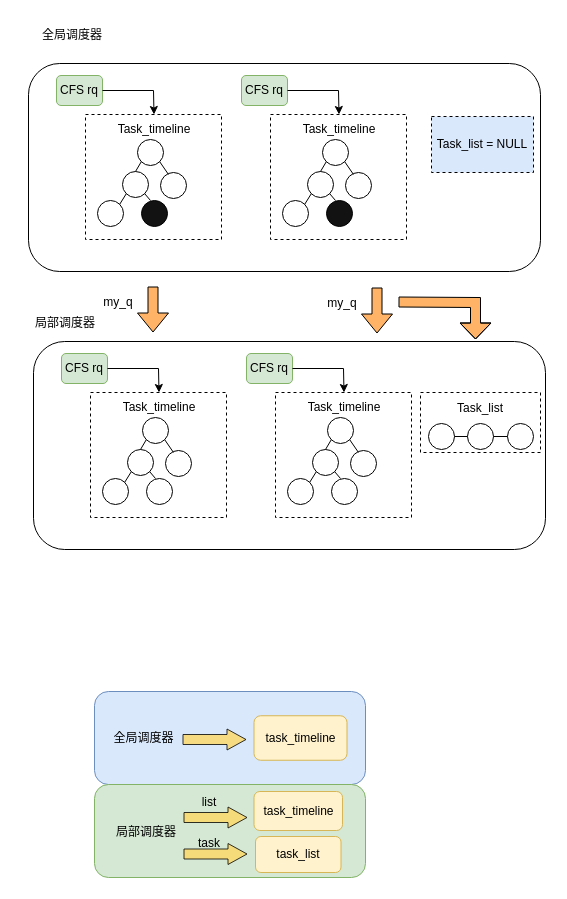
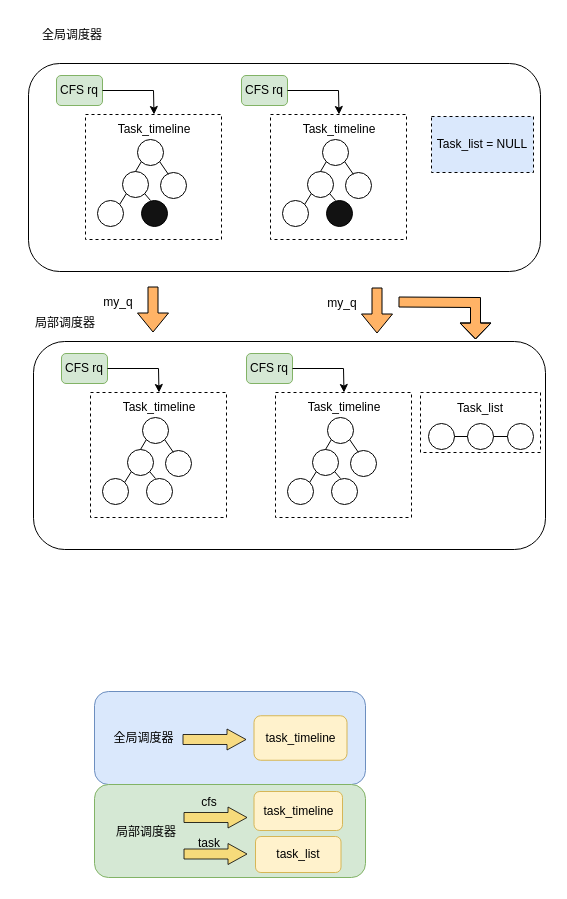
node "list": label "list" -> "cfs"
